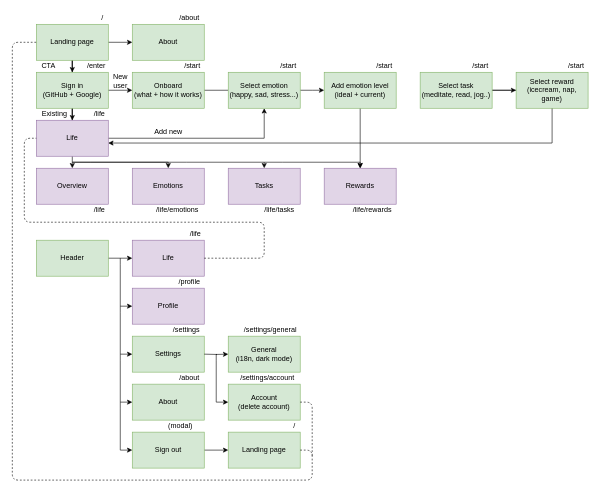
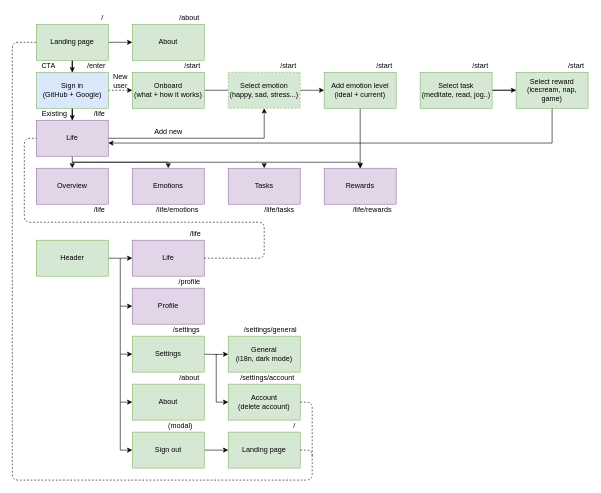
node "Sign in (GitHub + Google)": fillcolor #d5e8d4 -> #dae8fc
edge "Sign in (GitHub + Google)" -> "Onboard (what + how it works)": style solid -> dashed
node "Select emotion (happy, sad, stress...)": style solid -> dashed
